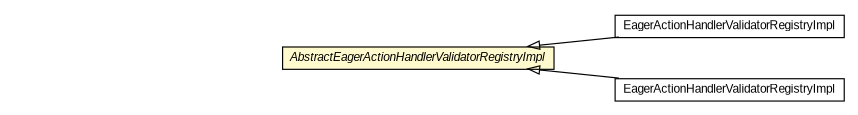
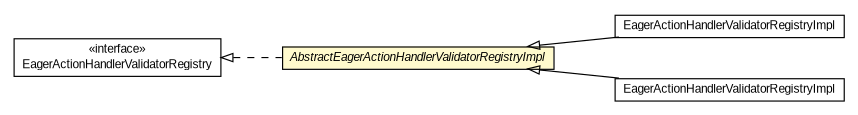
node "EagerActionHandlerValidatorRegistry": added
